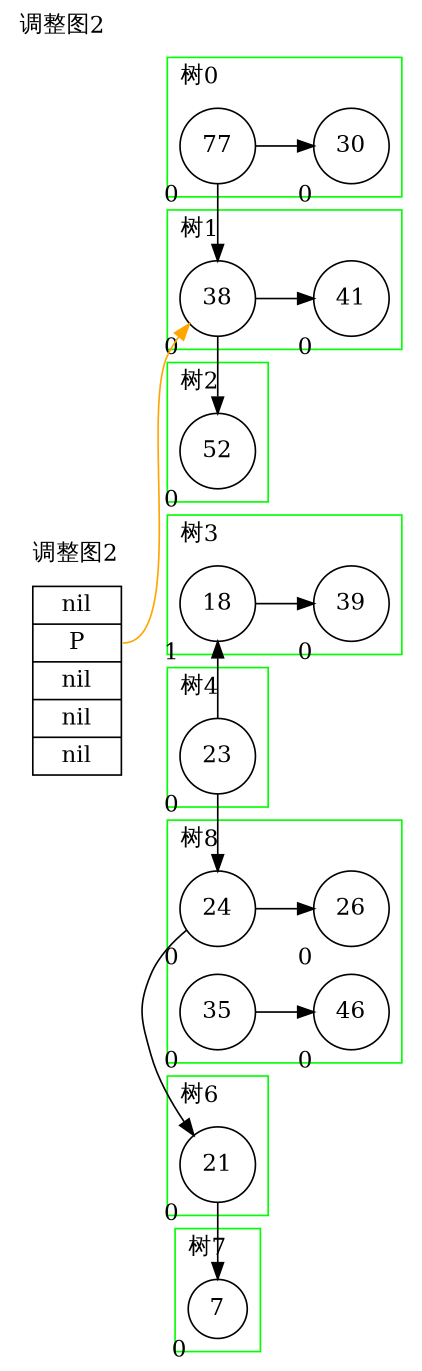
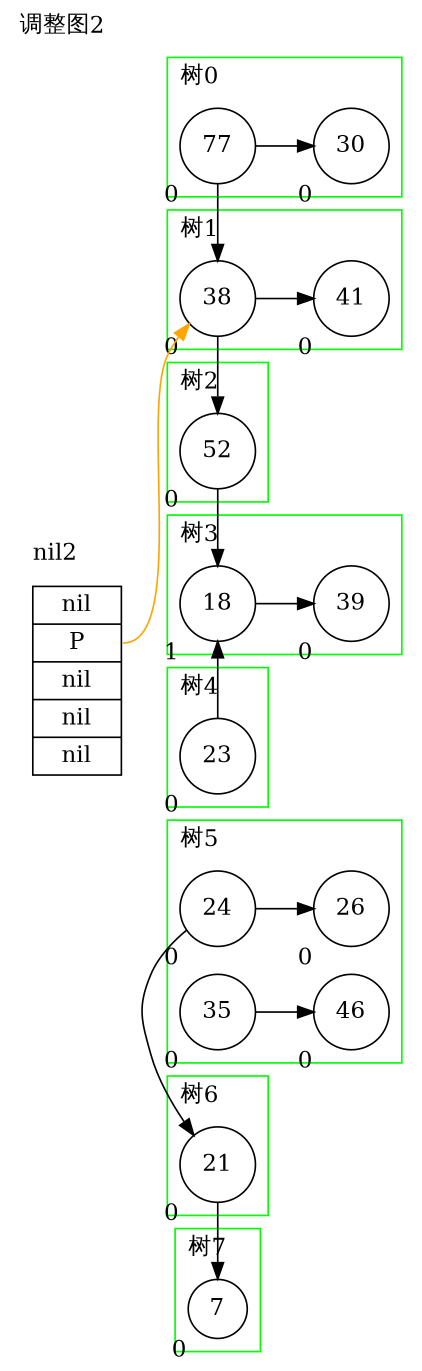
edge "52 0" -> "18 1": added
cluster "调整图2": label "调整图2" -> "nil2"
edge "23 0" -> "24 0": removed
cluster "树8": label "树8" -> "树5"
